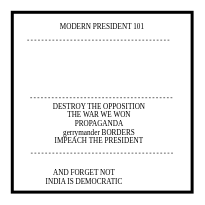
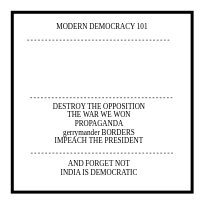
node "MODERN PRESIDENT 101": label "MODERN PRESIDENT 101" -> "MODERN DEMOCRACY 101"
node "AND FORGET NOT INDIA IS DEMOCRATIC": moved (84, 177) -> (99, 168)
